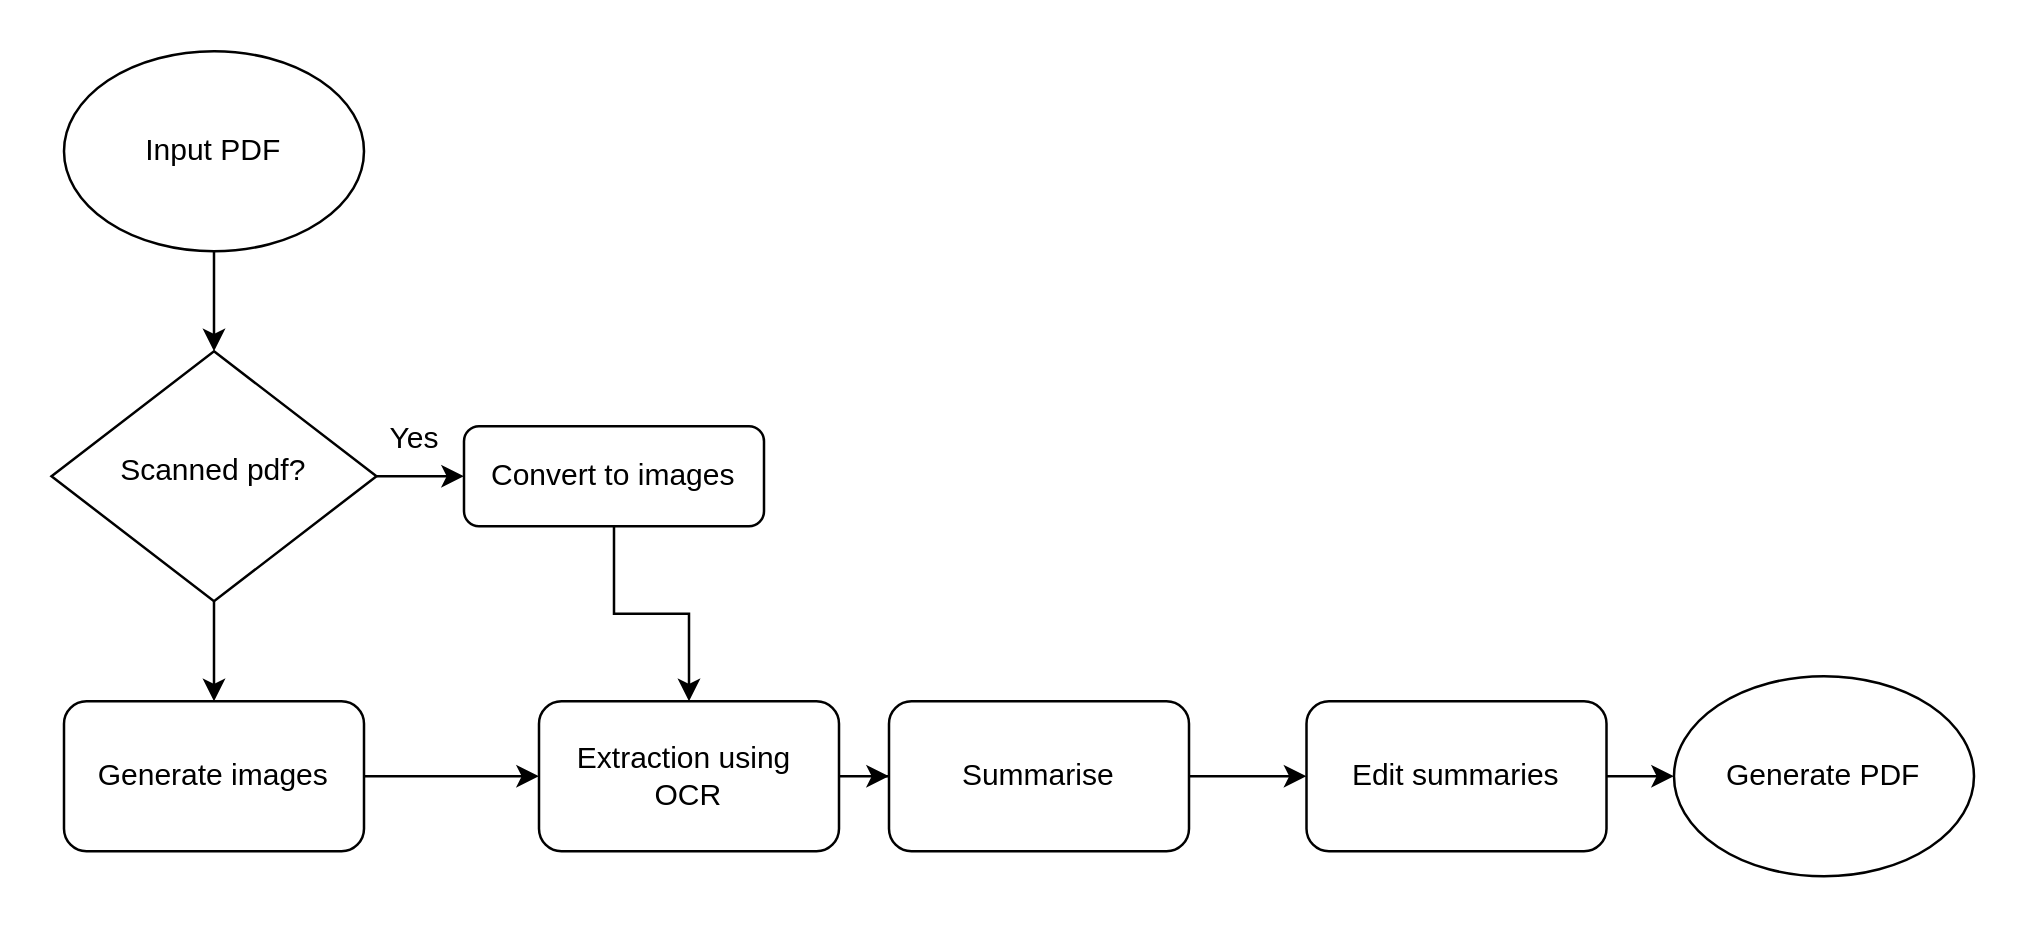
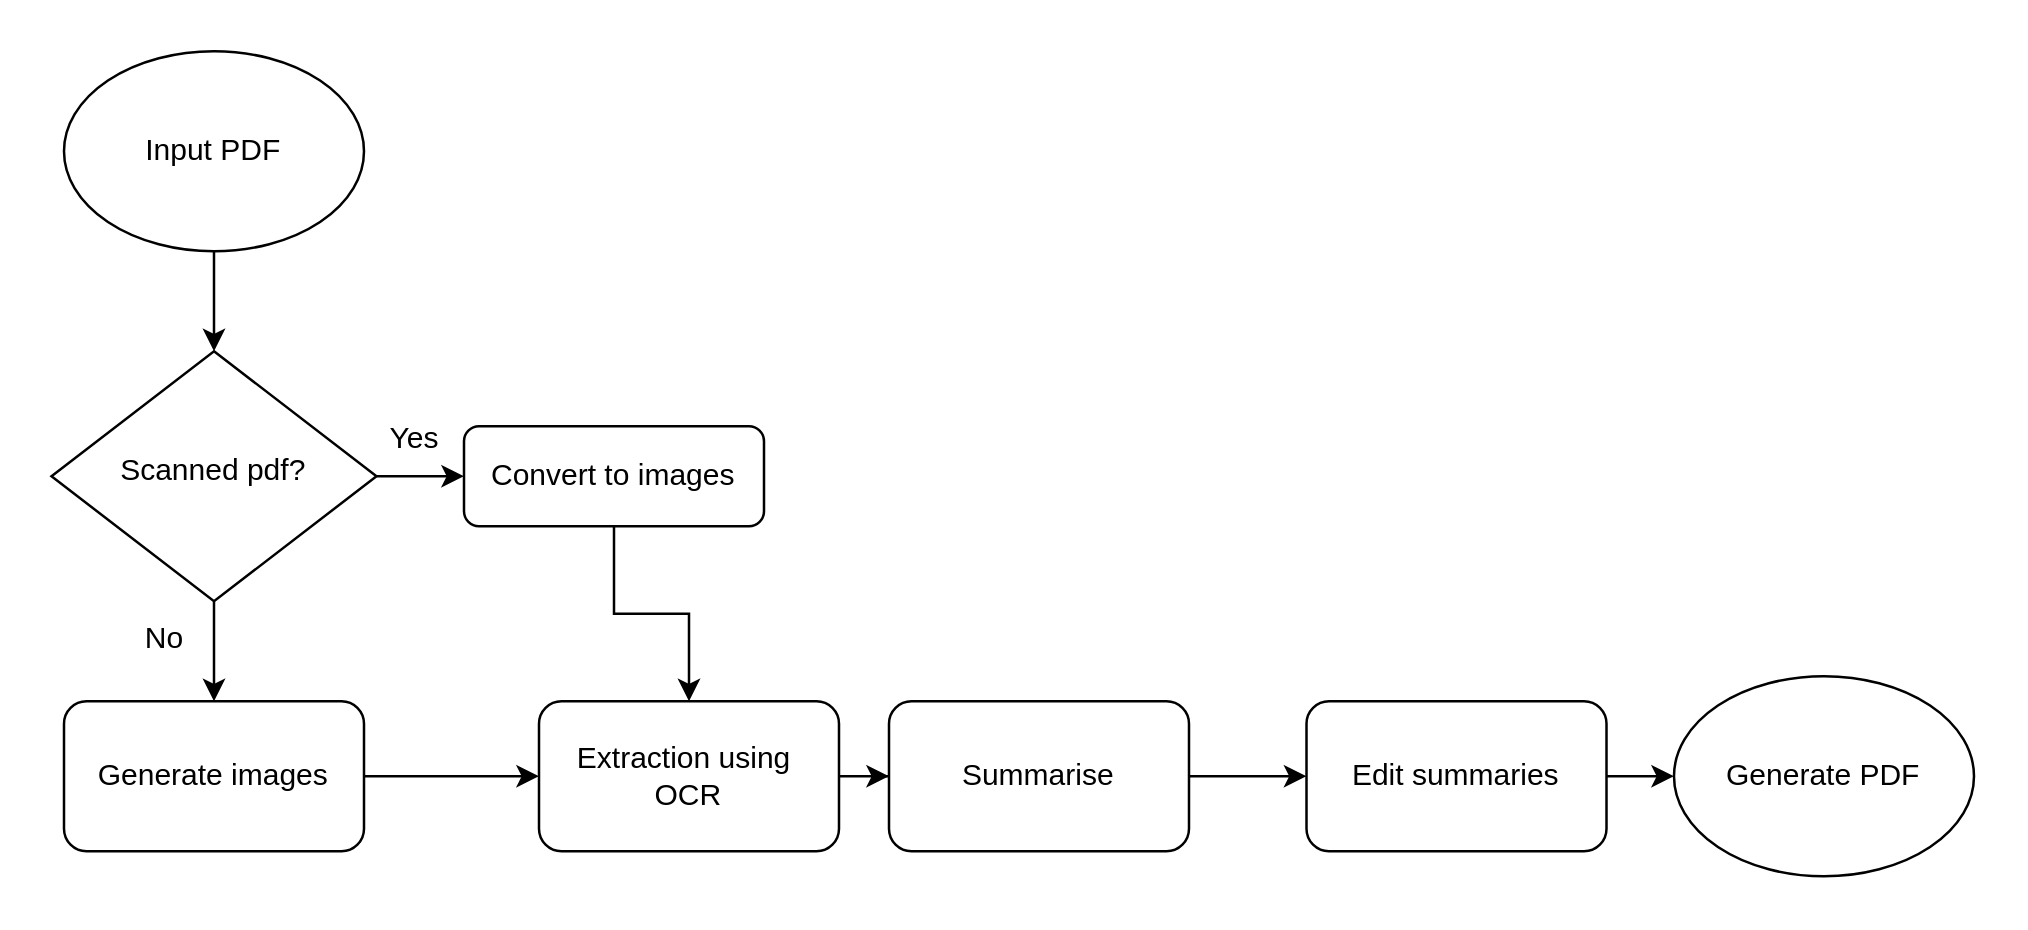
node "No": added
